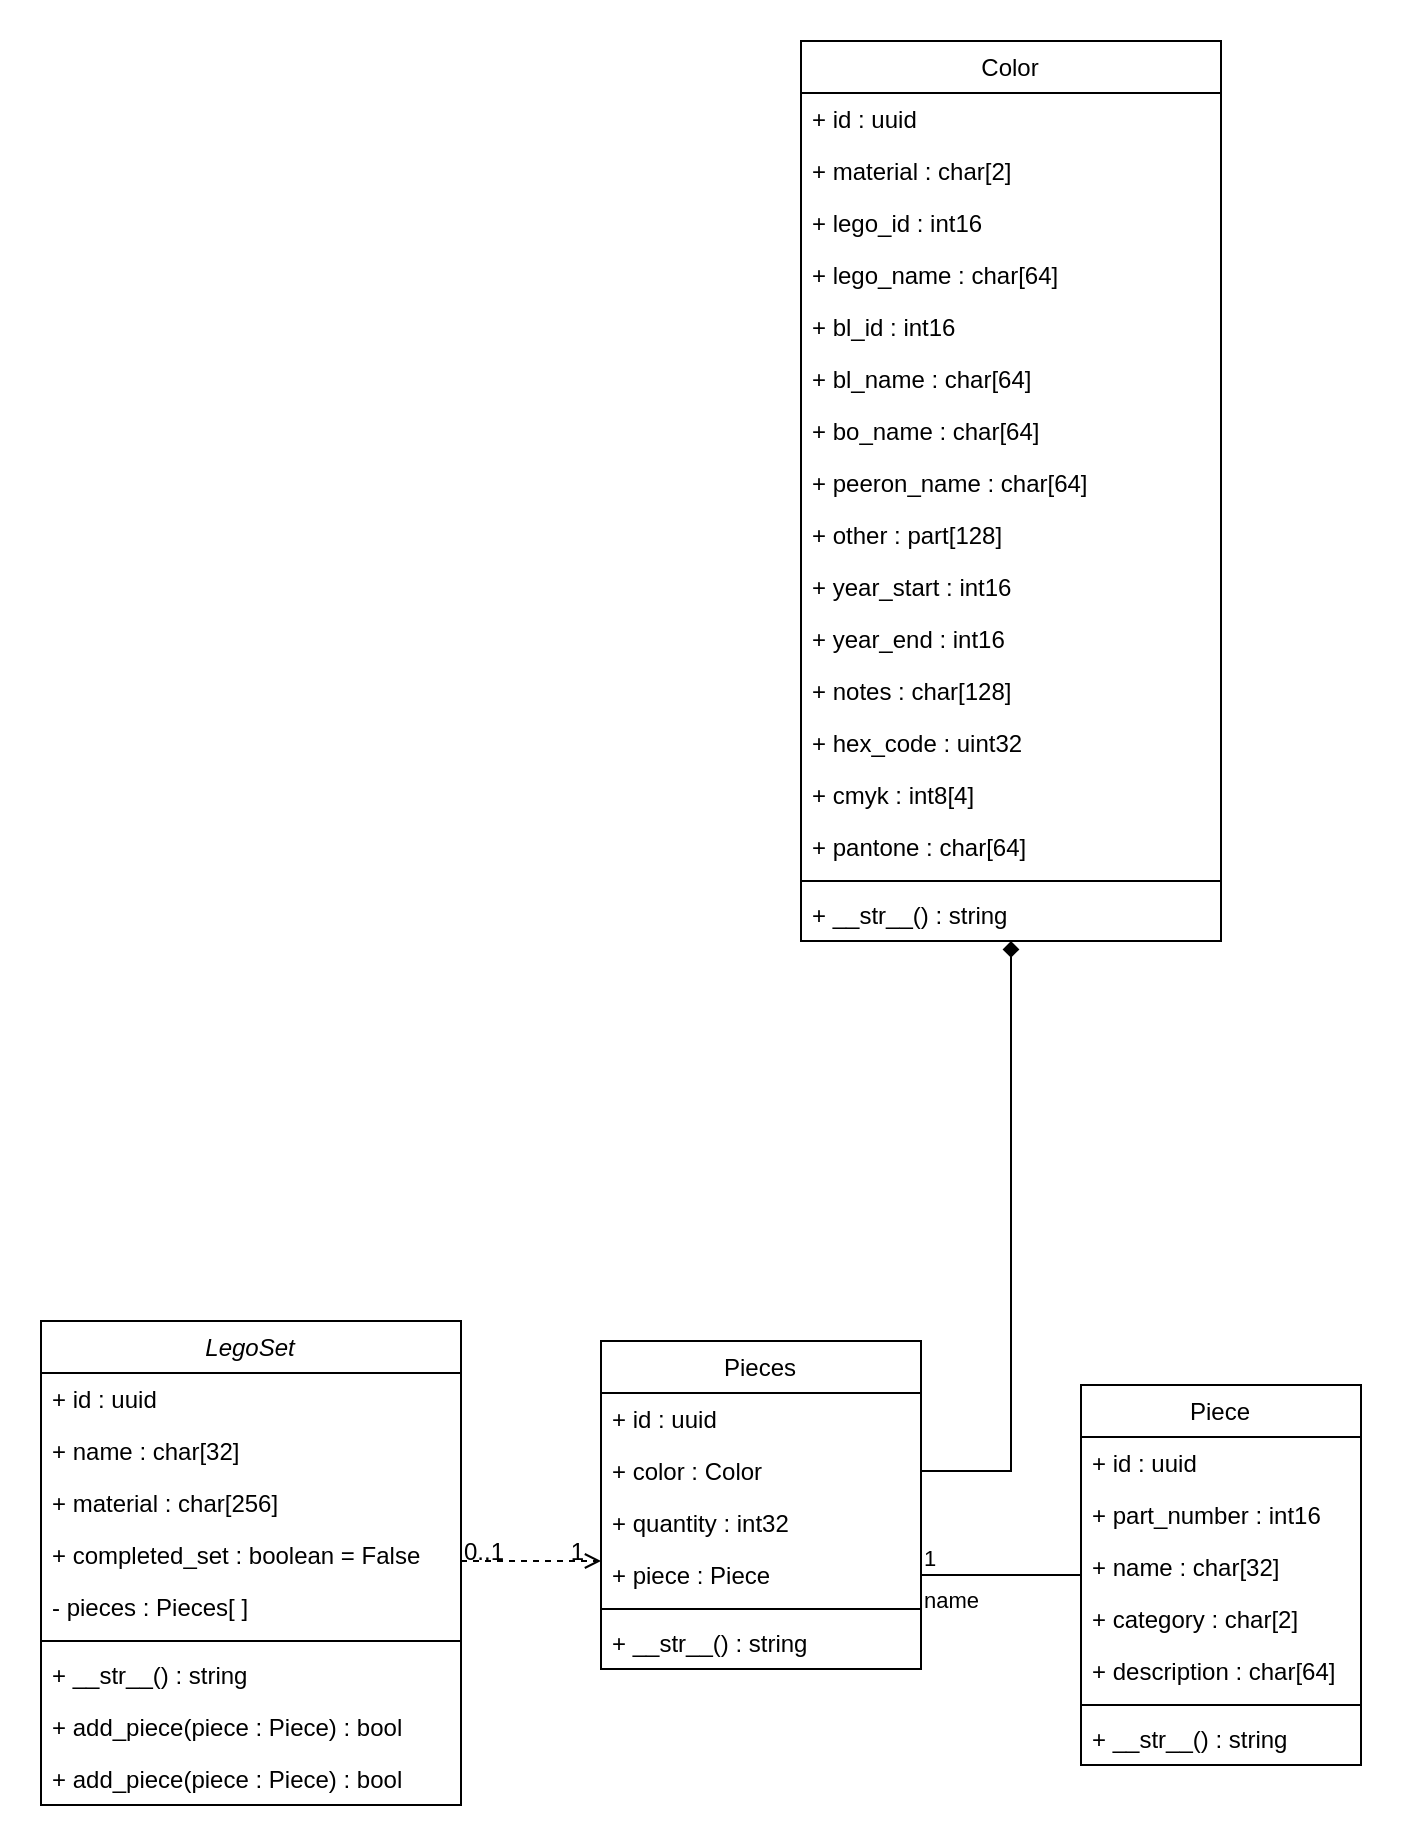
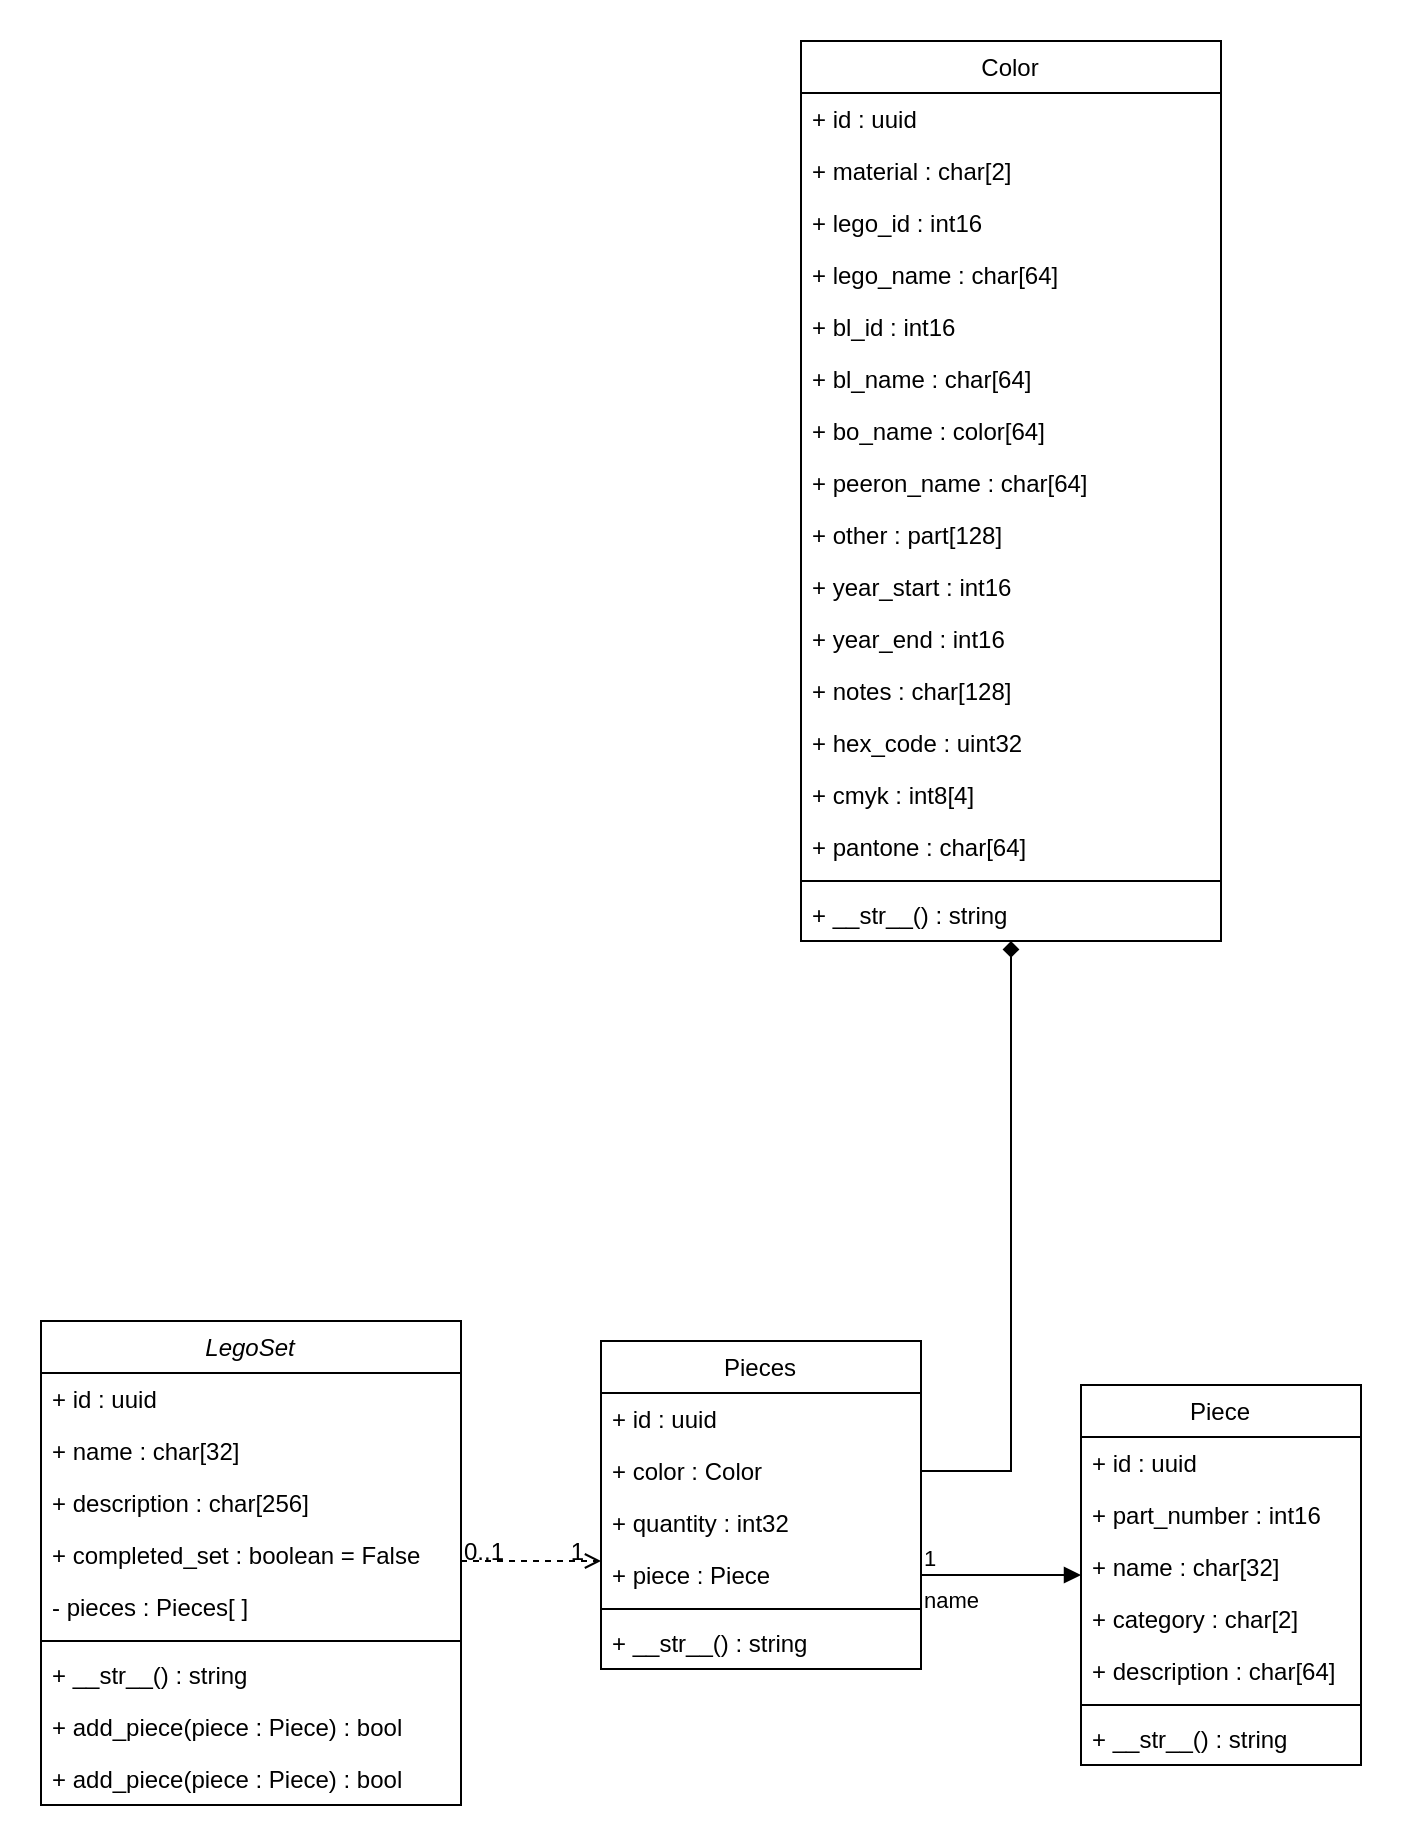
node "+ bo_name : char[64]": label "+ bo_name : char[64]" -> "+ bo_name : color[64]"
node "+ material : char[256]": label "+ material : char[256]" -> "+ description : char[256]"
edge "+ piece : Piece" -- "Piece": arrowhead none -> block
